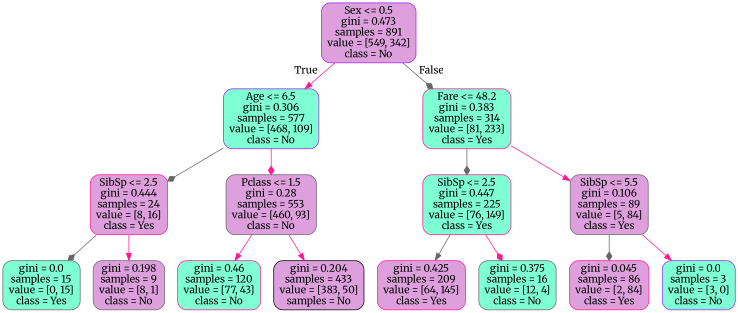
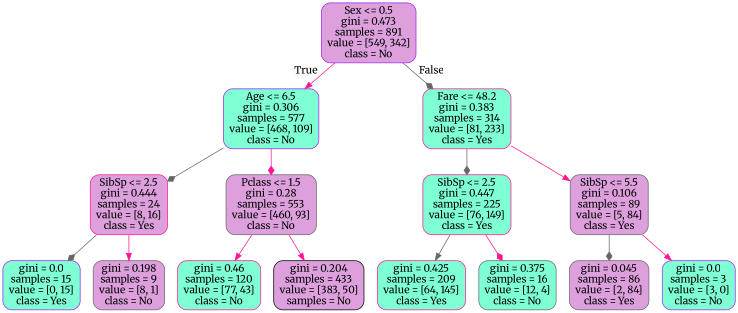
node "gini = 0.0 samples = 15 value = [0, 15] class = Yes": color gray40 -> purple
node "gini = 0.425 samples = 209 value = [64, 145] class = Yes": fillcolor plum -> aquamarine
node "gini = 0.045 samples = 86 value = [2, 84] class = Yes": color deeppink -> gray40
